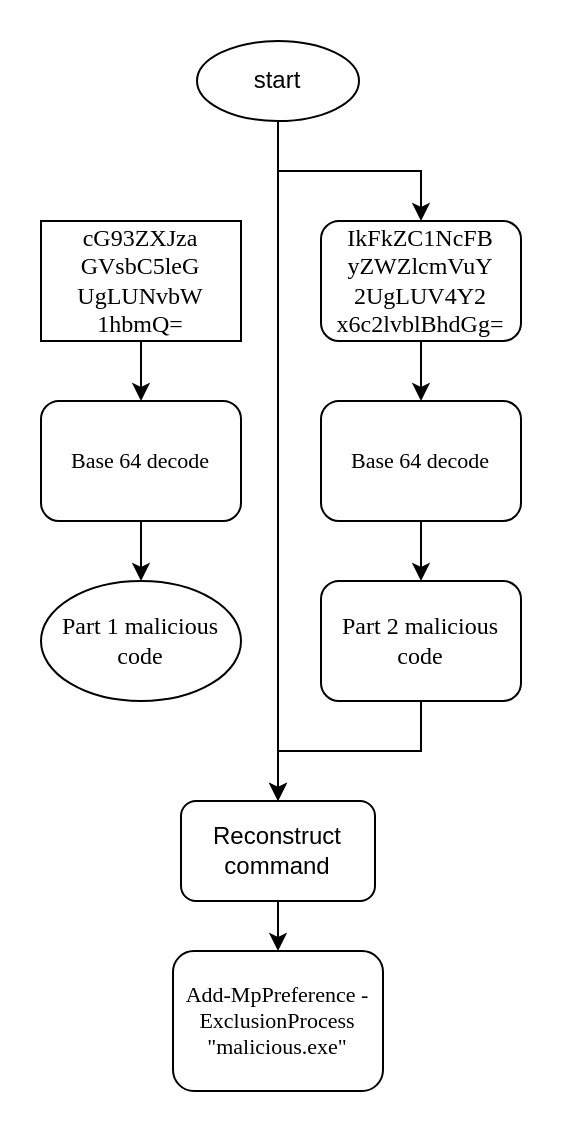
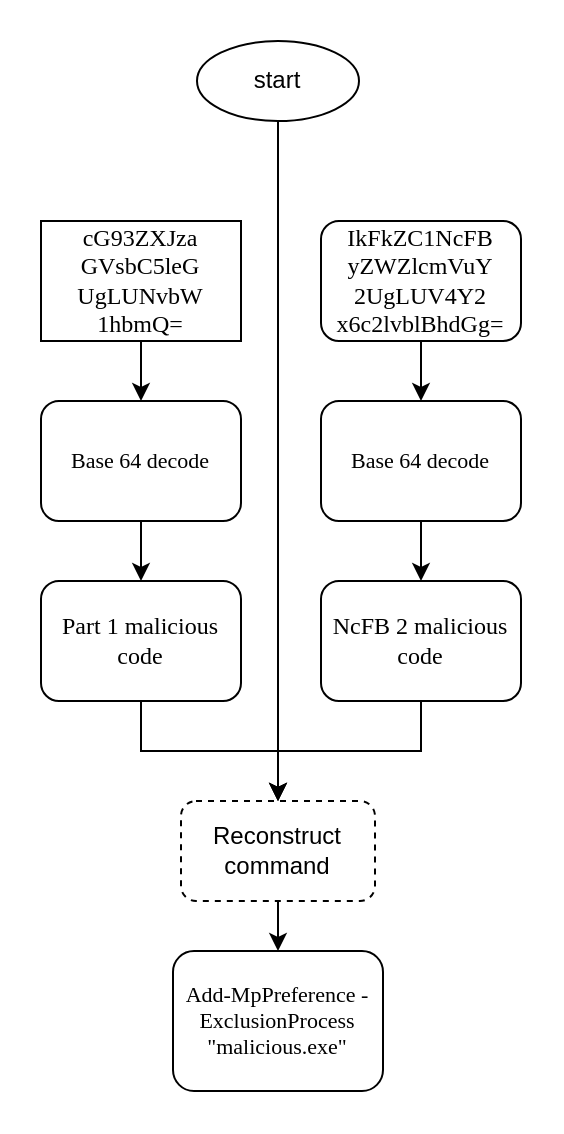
edge "start" -> "IkFkZC1NcFB yZWZlcmVuY 2UgLUV4Y2 x6c2lvblBhdGg=": removed
node "Part 1 malicious code": shape ellipse -> rounded rectangle
node "Part 2 malicious code": label "Part 2 malicious code" -> "NcFB 2 malicious code"
edge "Part 1 malicious code" -> "Reconstruct command": added
node "Reconstruct command": style solid -> dashed
